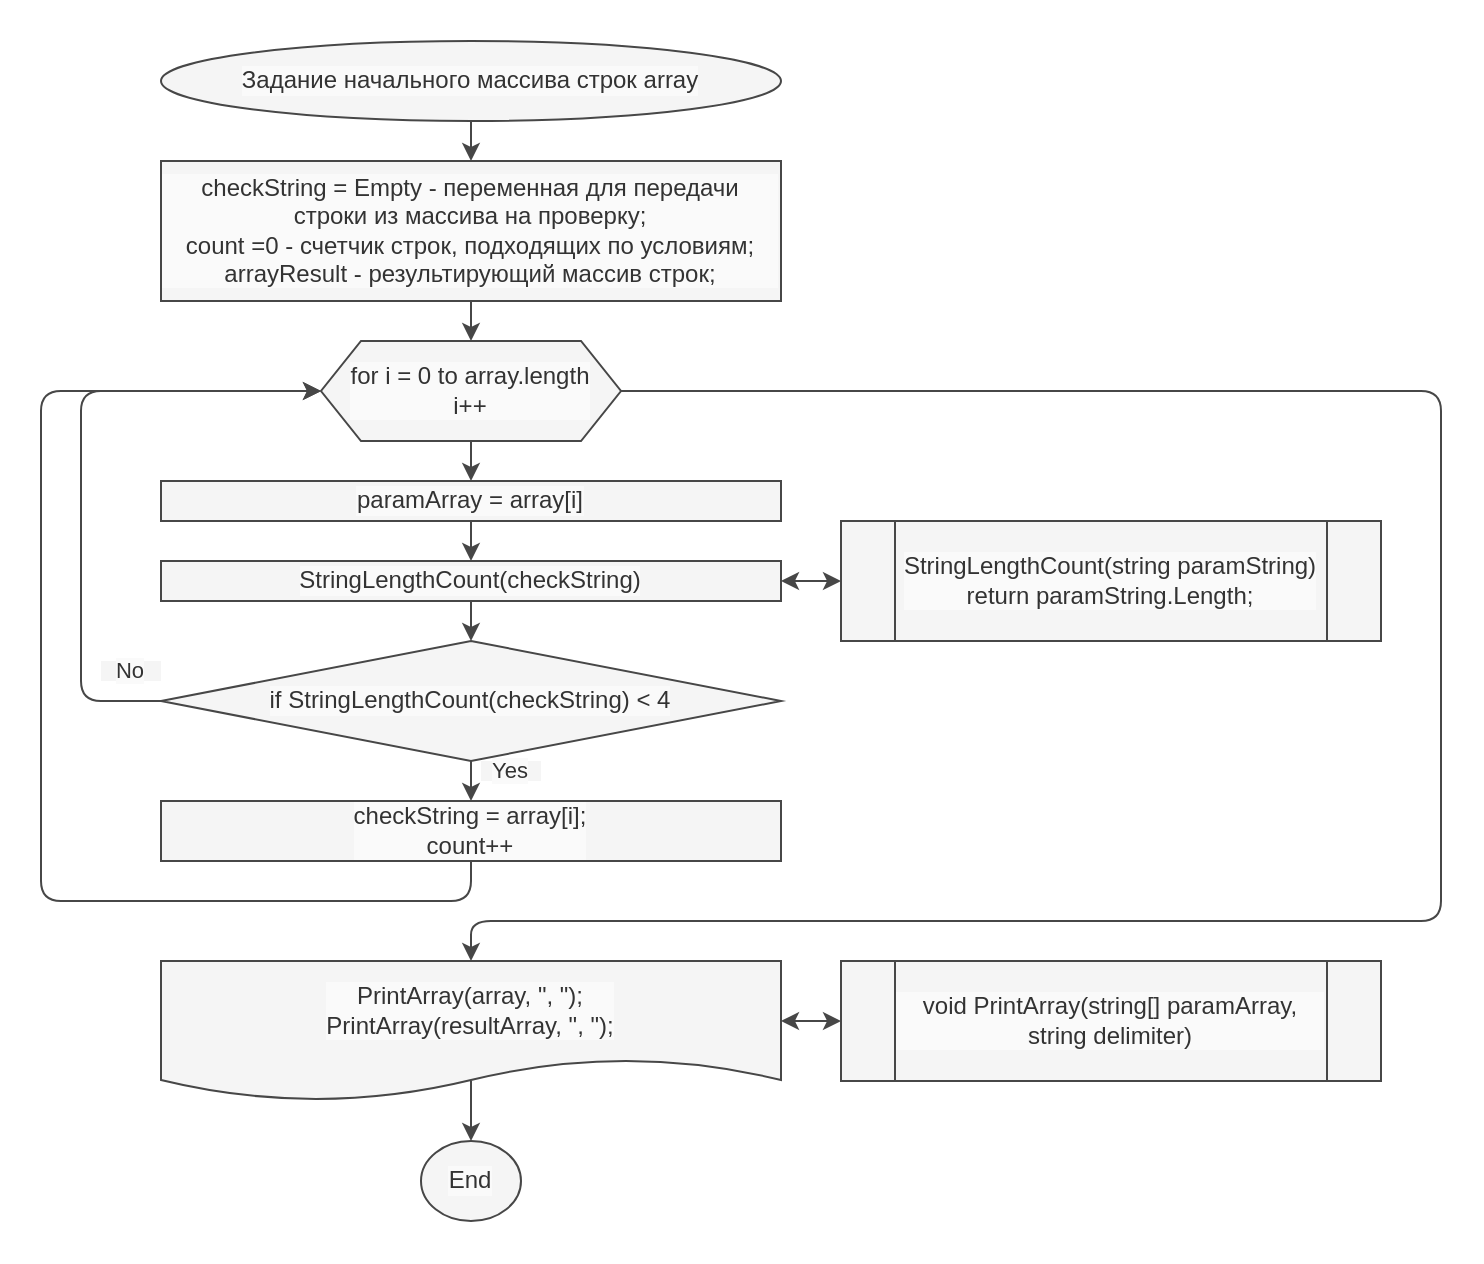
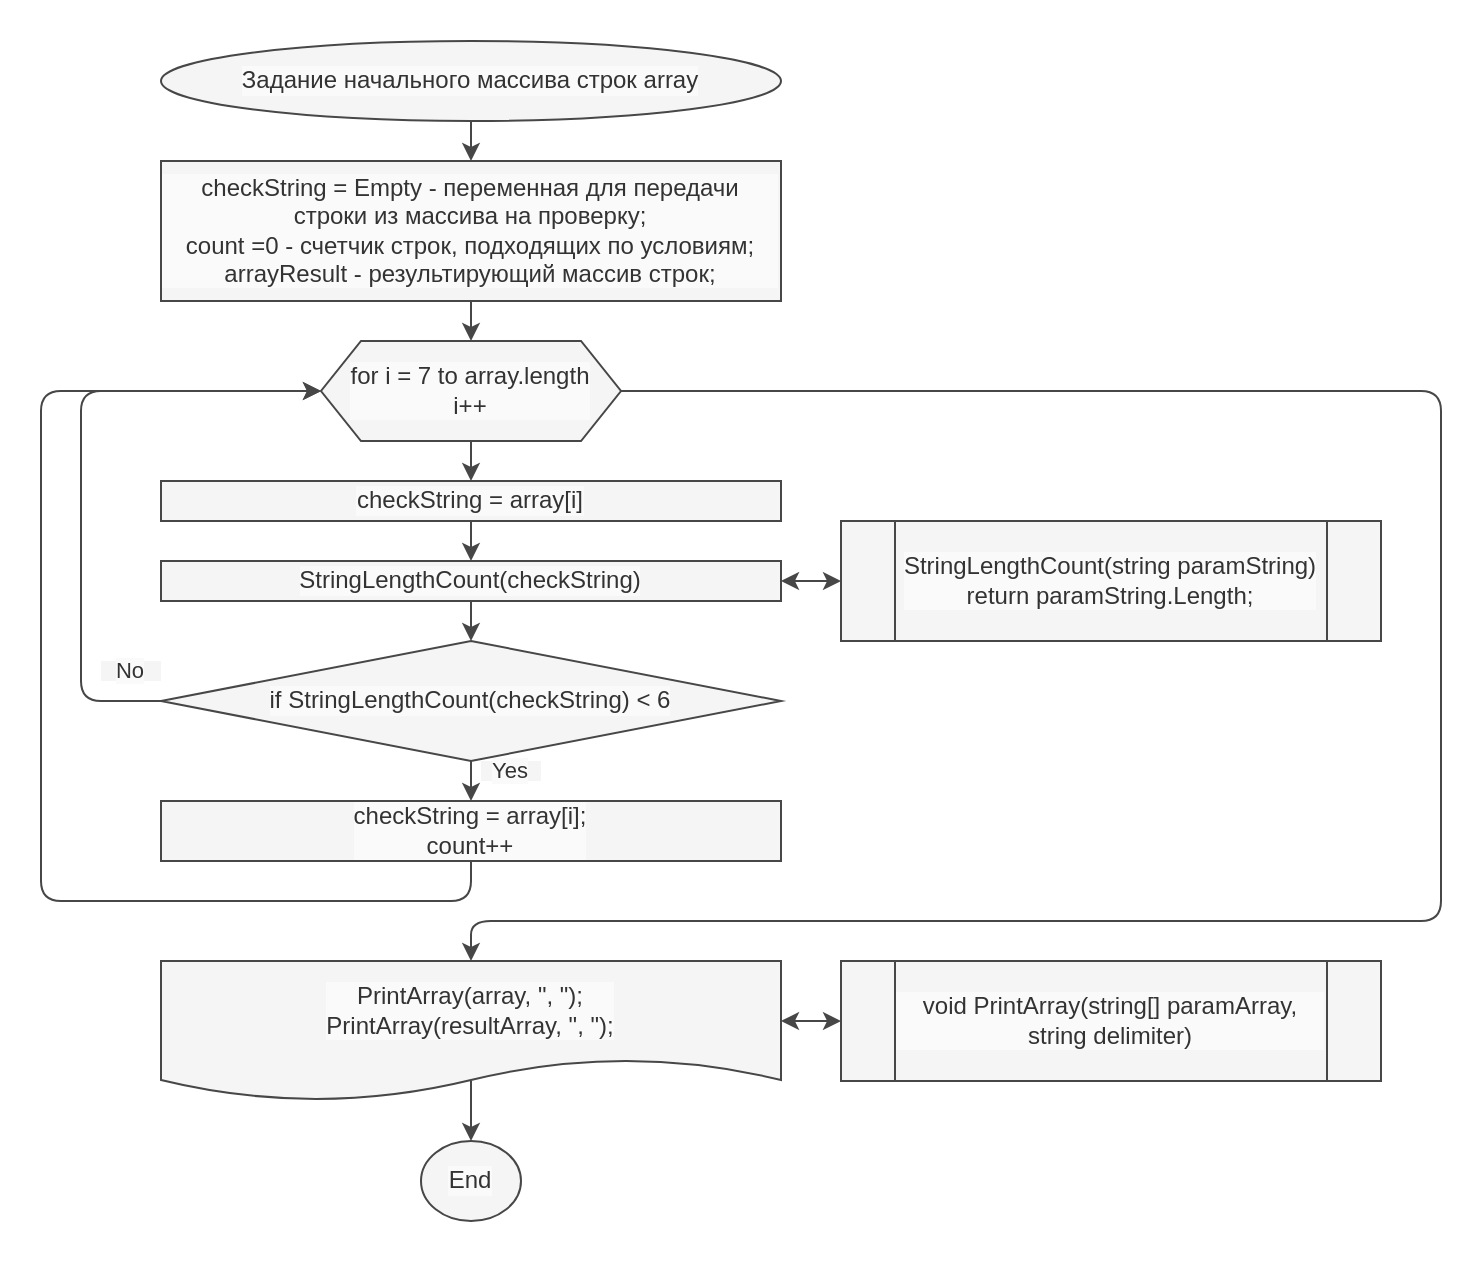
node "for i = 0 to array.length i++": label "for i = 0 to array.length i++" -> "for i = 7 to array.length i++"
node "paramArray = array[i]": label "paramArray = array[i]" -> "checkString = array[i]"
node "if StringLengthCount(checkString) < 4": label "if StringLengthCount(checkString) < 4" -> "if StringLengthCount(checkString) < 6"
